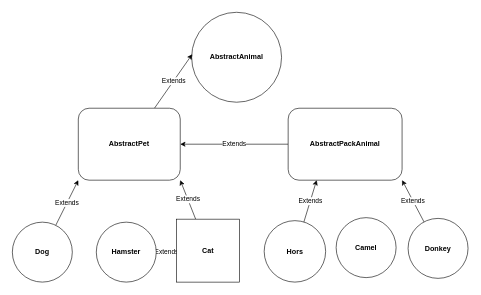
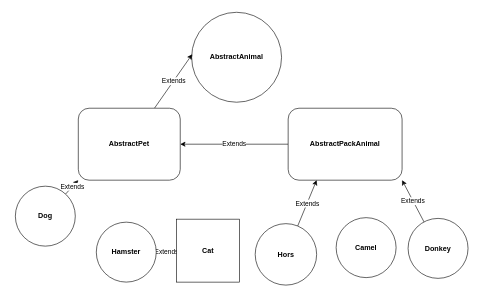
edge "Cat" -> "AbstractPet": removed, label "Extends"
node "Dog": moved (42, 252) -> (45, 216)
node "Hors": moved (295, 252) -> (286, 255)
